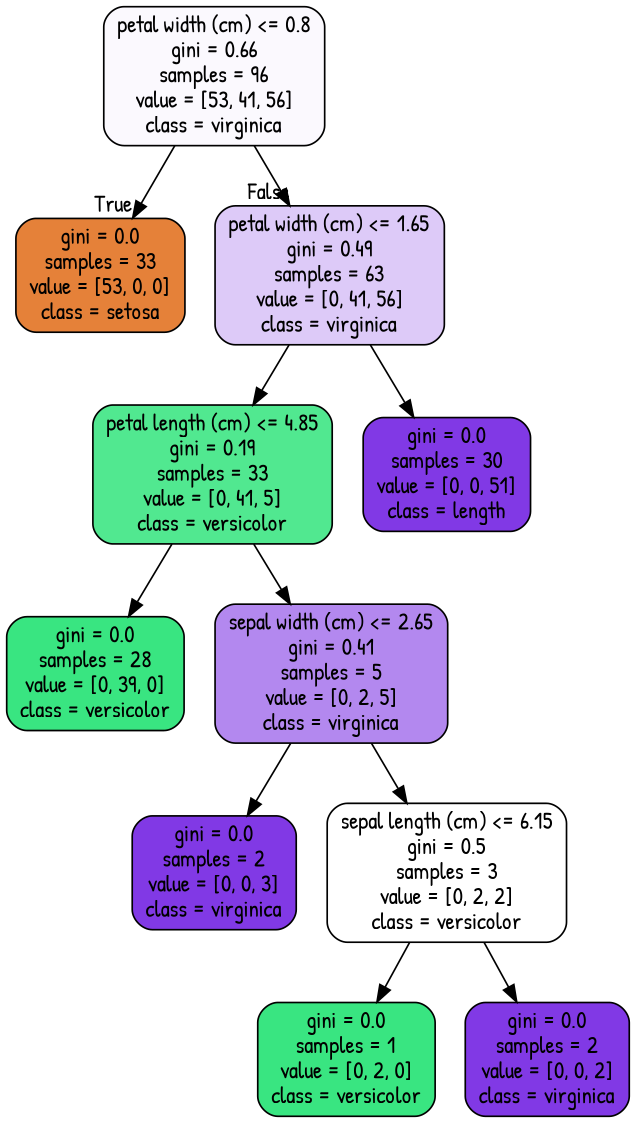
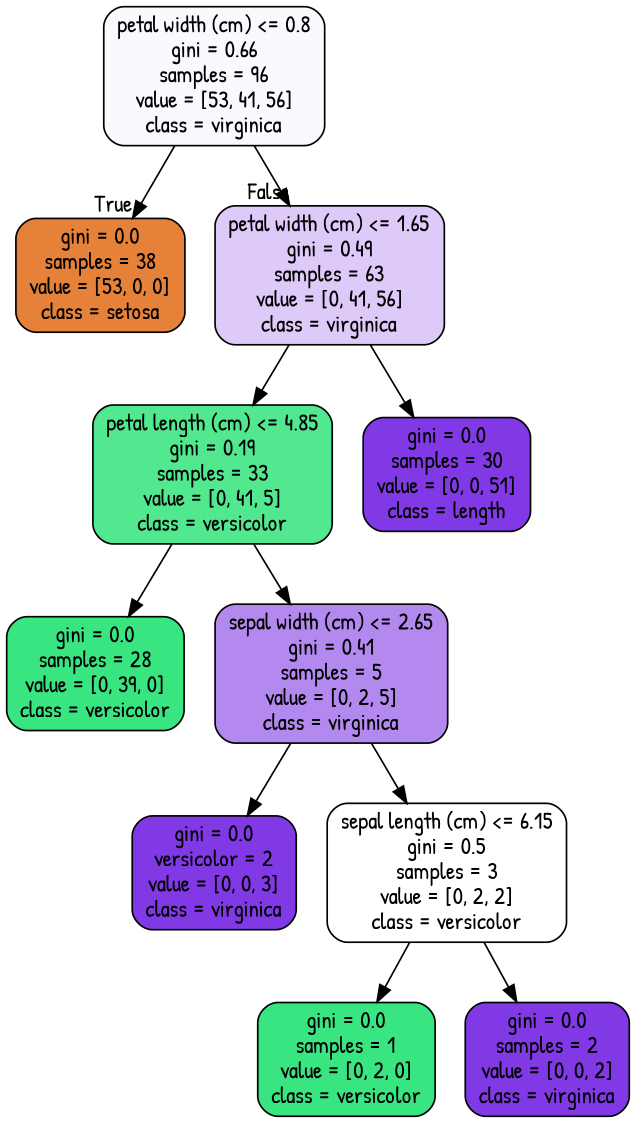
node "gini = 0.0 samples = 33 value = [53, 0, 0] class = setosa": label "gini = 0.0 samples = 33 value = [53, 0, 0] class = setosa" -> "gini = 0.0 samples = 38 value = [53, 0, 0] class = setosa"
node "gini = 0.0 samples = 2 value = [0, 0, 3] class = virginica": label "gini = 0.0 samples = 2 value = [0, 0, 3] class = virginica" -> "gini = 0.0 versicolor = 2 value = [0, 0, 3] class = virginica"
